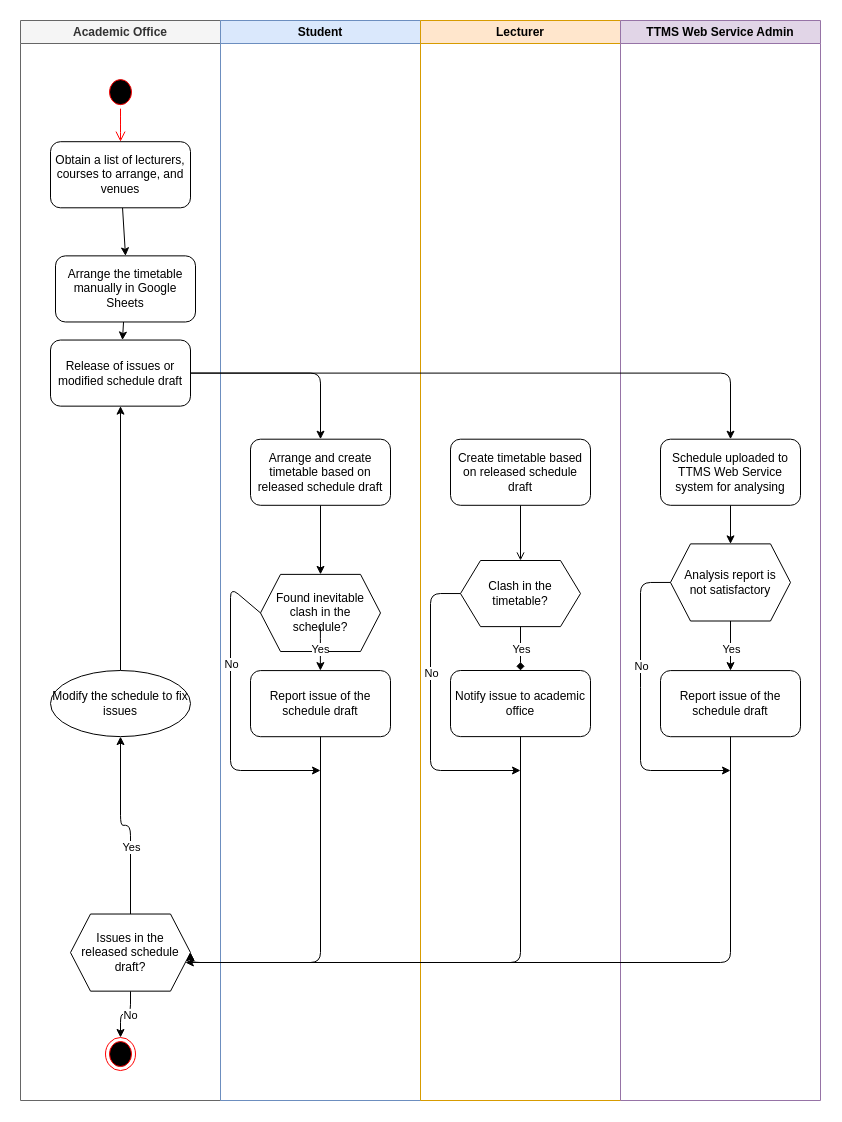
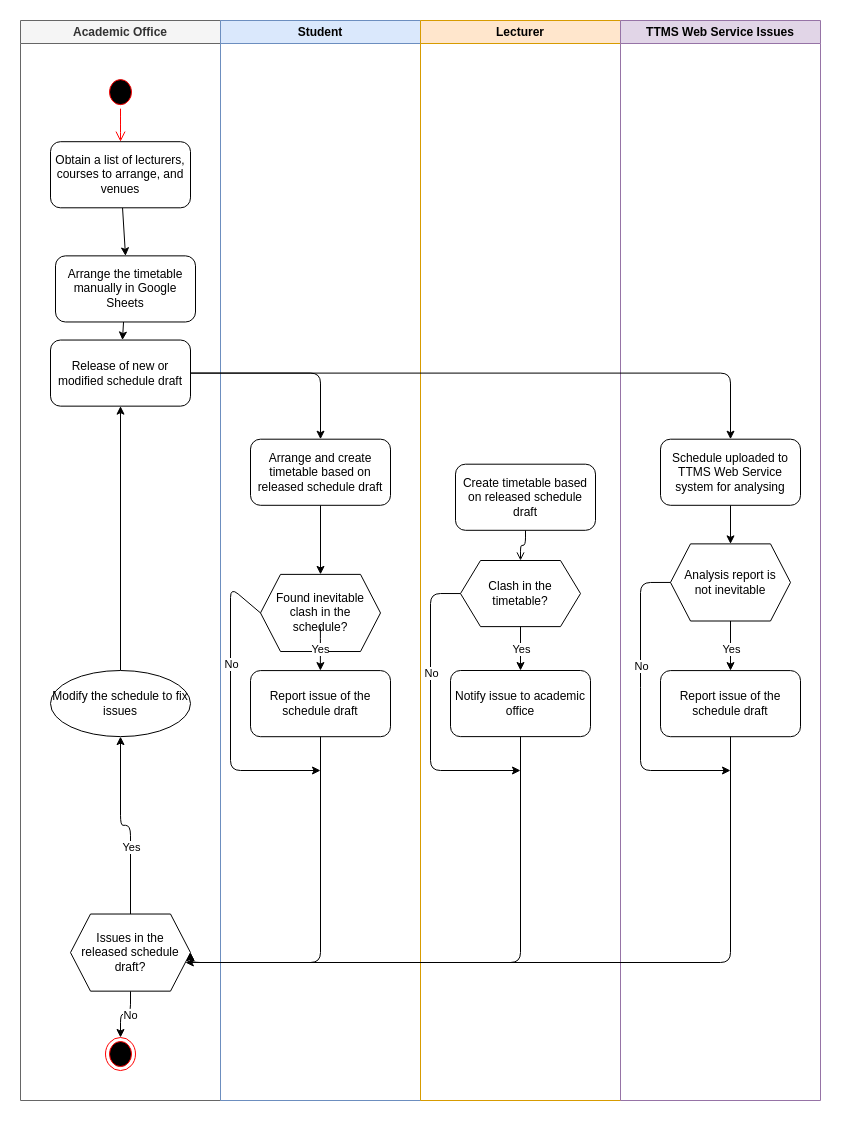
node "TTMS Web Service Admin": label "TTMS Web Service Admin" -> "TTMS Web Service Issues"
node "Release of issues or modified schedule draft": label "Release of issues or modified schedule draft" -> "Release of new or modified schedule draft"
node "Create timetable based on released schedule draft": moved (521, 472) -> (526, 497)
node "Analysis report is not satisfactory": label "Analysis report is not satisfactory" -> "Analysis report is not inevitable"
edge "Clash in the timetable?" -> "Notify issue to academic office": arrowhead diamond -> classic
